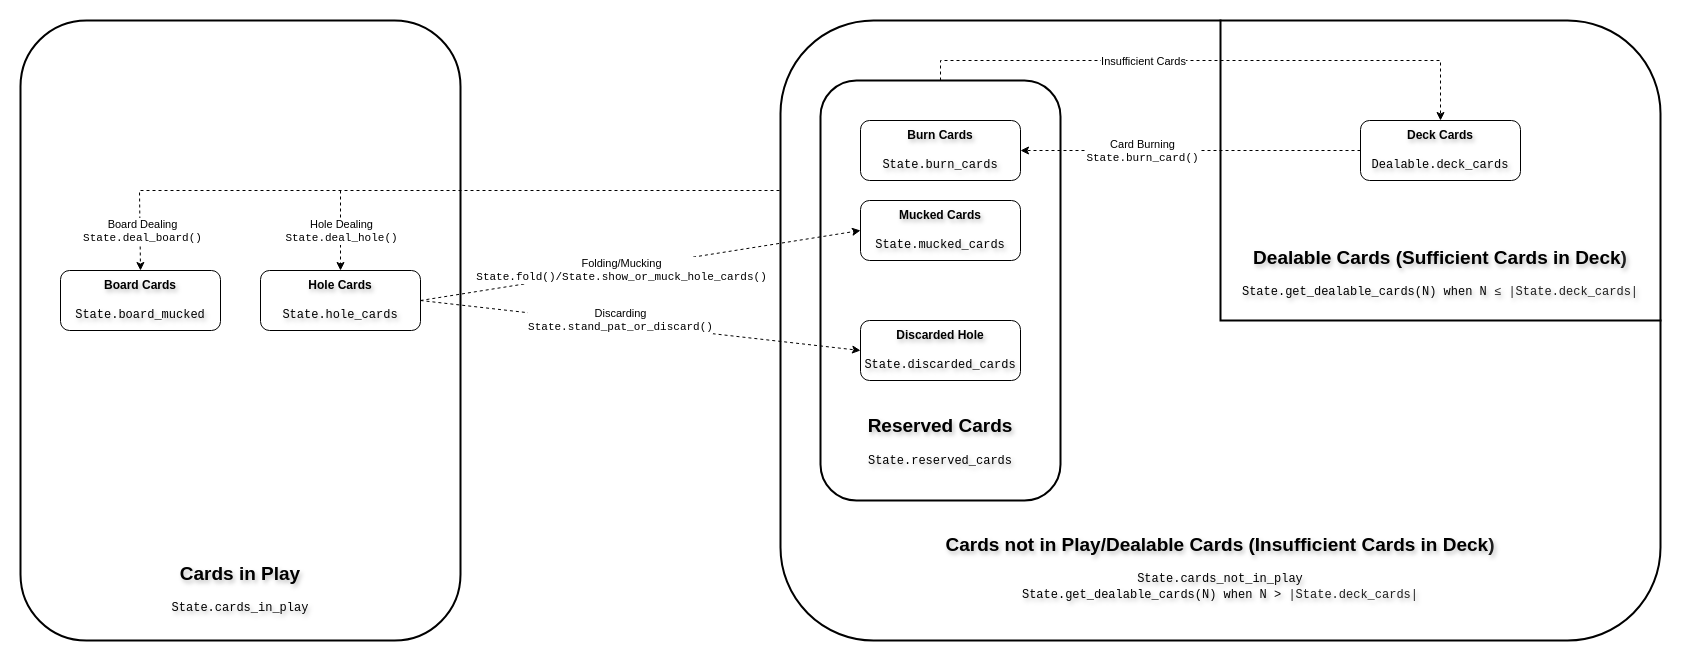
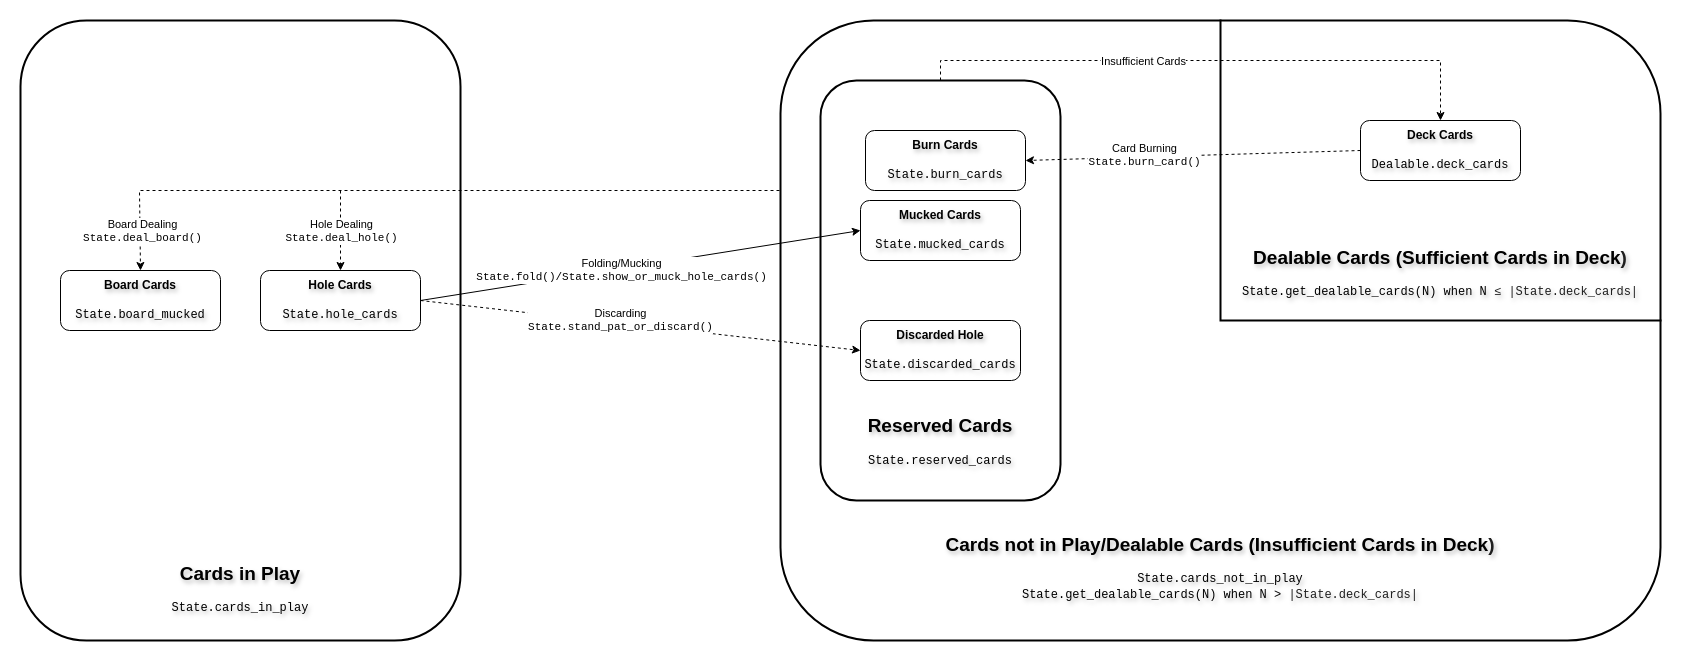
node "Burn Cards State.burn_cards": moved (941, 151) -> (946, 161)
edge "Hole Cards State.hole_cards" -> "Mucked Cards State.mucked_cards": style dashed -> solid
